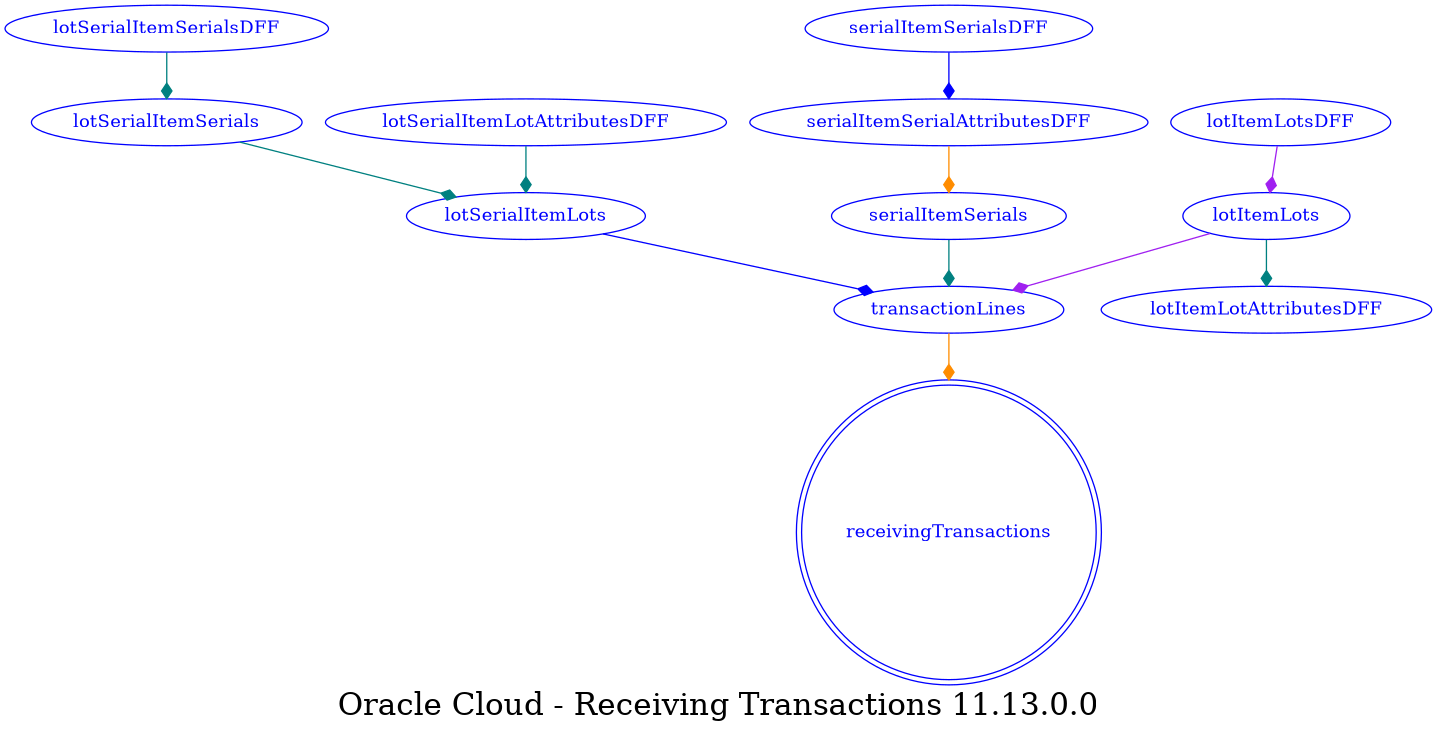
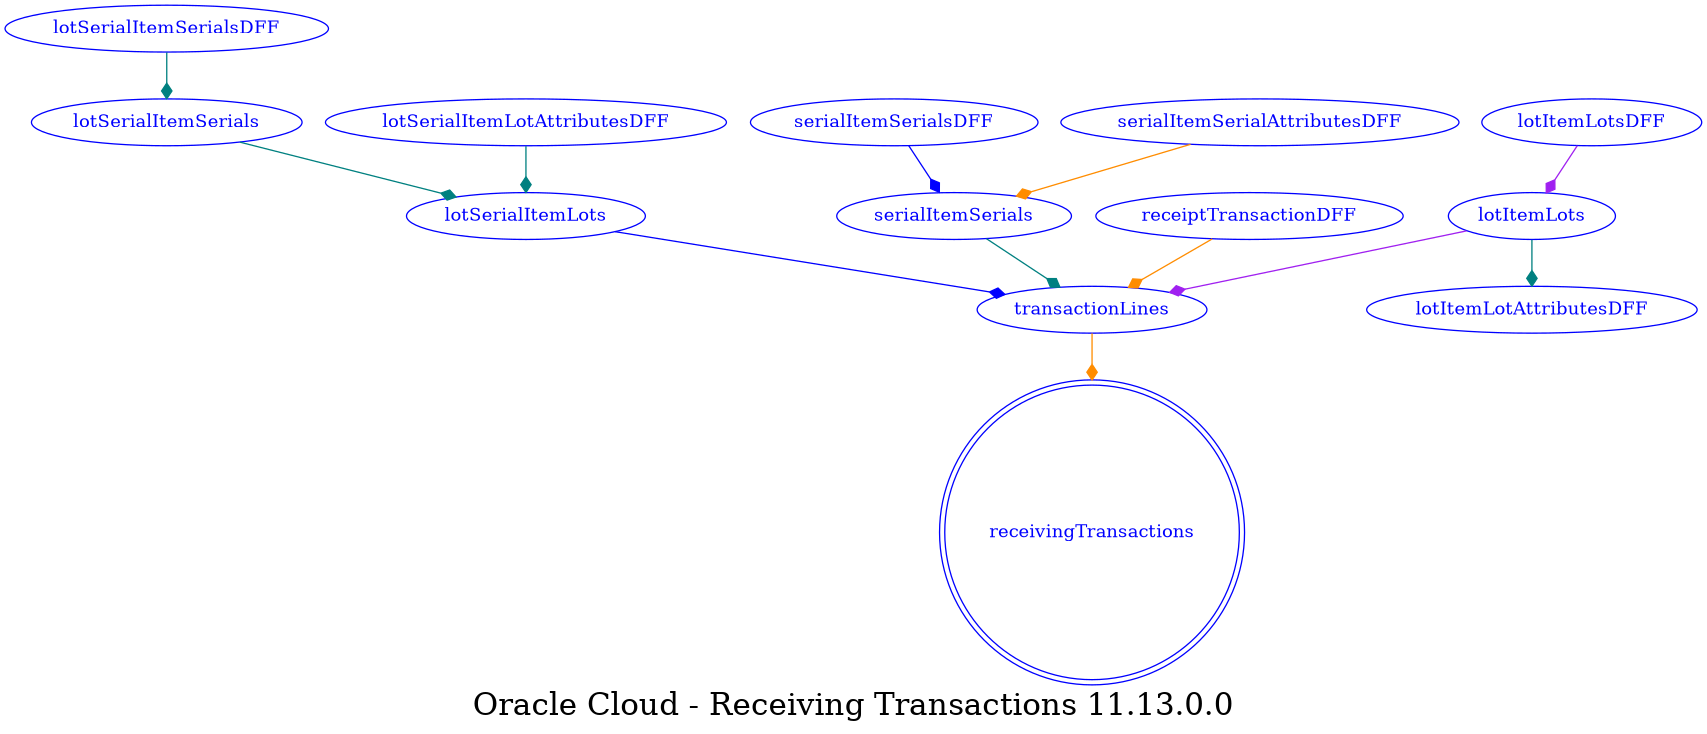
edge "serialItemSerialsDFF" -> "serialItemSerialAttributesDFF": now "serialItemSerialsDFF" -> "serialItemSerials"
node "receiptTransactionDFF": added
